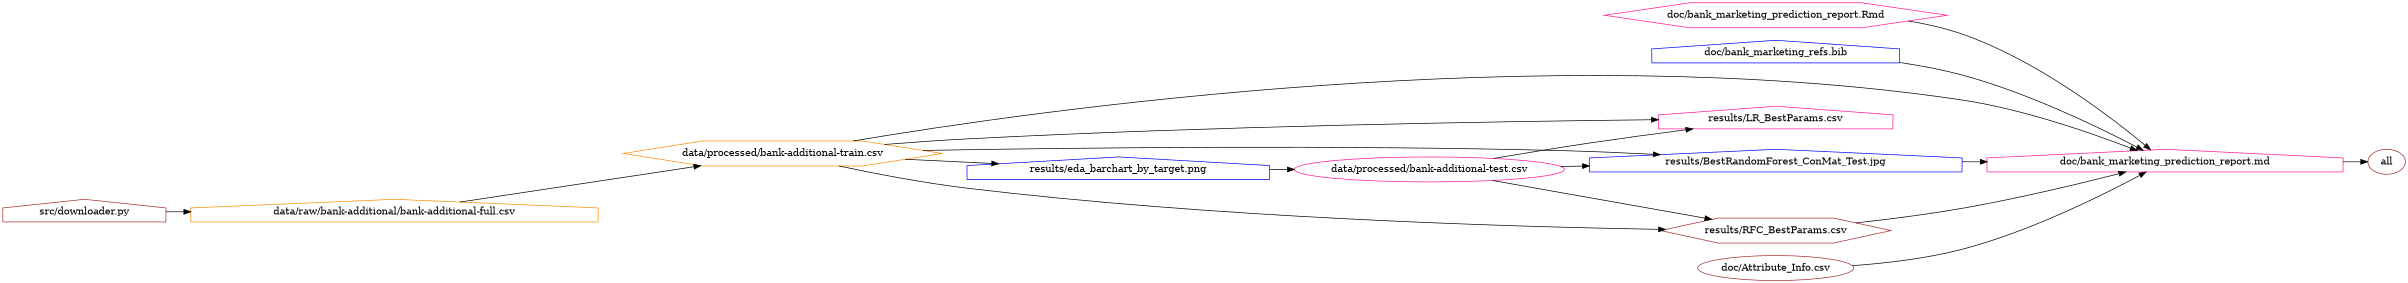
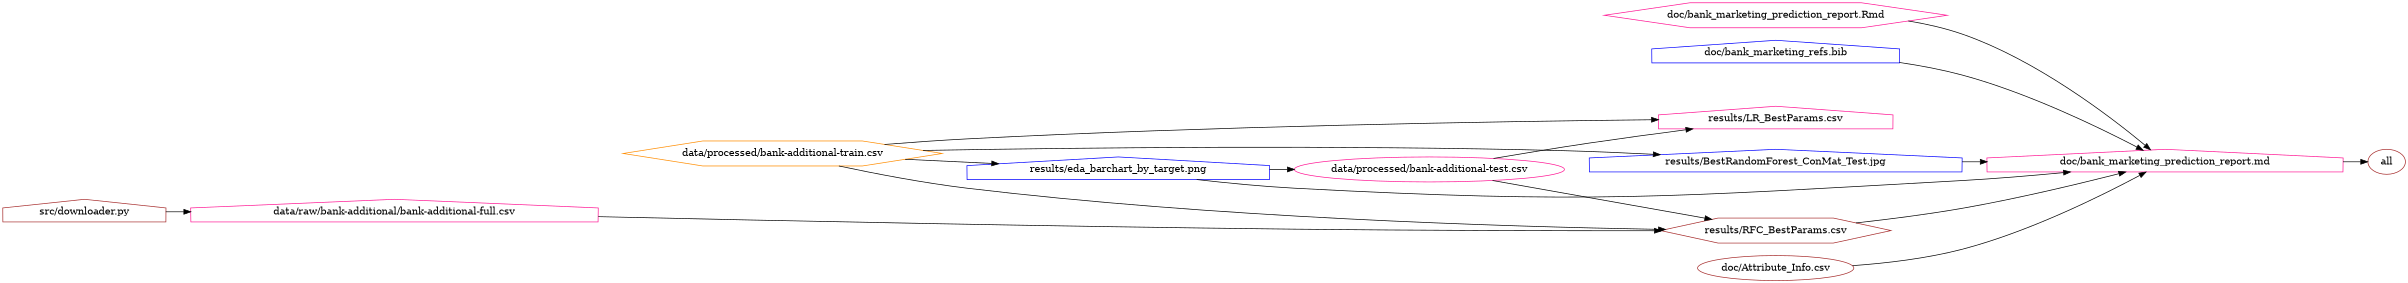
edge "data/processed/bank-additional-train.csv" -> "doc/bank_marketing_prediction_report.md": now "results/eda_barchart_by_target.png" -> "doc/bank_marketing_prediction_report.md"
edge "data/processed/bank-additional-test.csv" -> "results/BestRandomForest_ConMat_Test.jpg": removed
edge "data/raw/bank-additional/bank-additional-full.csv" -> "data/processed/bank-additional-train.csv": now "data/raw/bank-additional/bank-additional-full.csv" -> "results/RFC_BestParams.csv"
node "data/raw/bank-additional/bank-additional-full.csv": color darkorange -> deeppink
